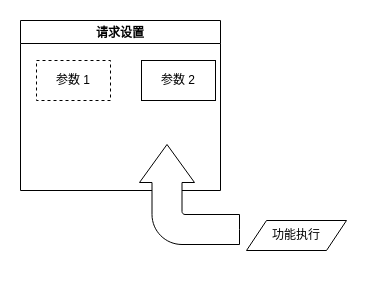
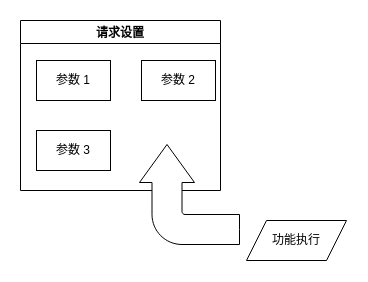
node "参数 1": style dashed -> solid
node "参数 3": added
node "功能执行": size 100x30 -> 100x40
